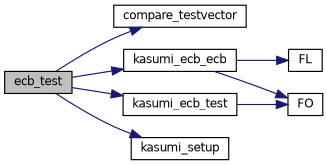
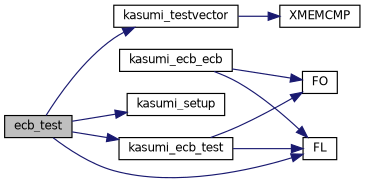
node "compare_testvector": label "compare_testvector" -> "kasumi_testvector"
node "XMEMCMP": added
edge "ecb_test" -> "kasumi_ecb_ecb": now "ecb_test" -> "FL"
edge "kasumi_ecb_test" -> "FL": added
